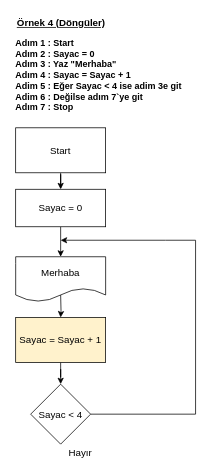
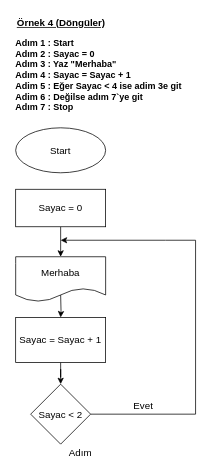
node "Start": shape rectangle -> ellipse
edge "Start" -> "Sayac = 0": removed
node "Sayac = Sayac + 1": fillcolor #fff2cc -> #ffffff
node "Evet": added
node "Sayac < 4": label "Sayac < 4" -> "Sayac < 2"
node "Hayır": label "Hayır" -> "Adım"
